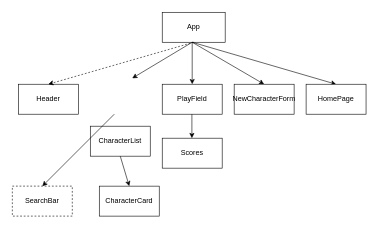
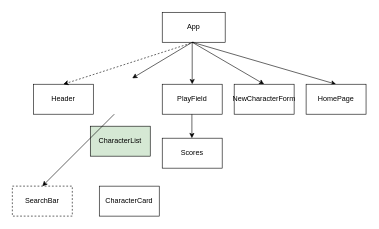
node "Header": moved (48, 99) -> (63, 99)
node "CharacterList": fillcolor #ffffff -> #d5e8d4
edge "CharacterList" -> "CharacterCard": removed
